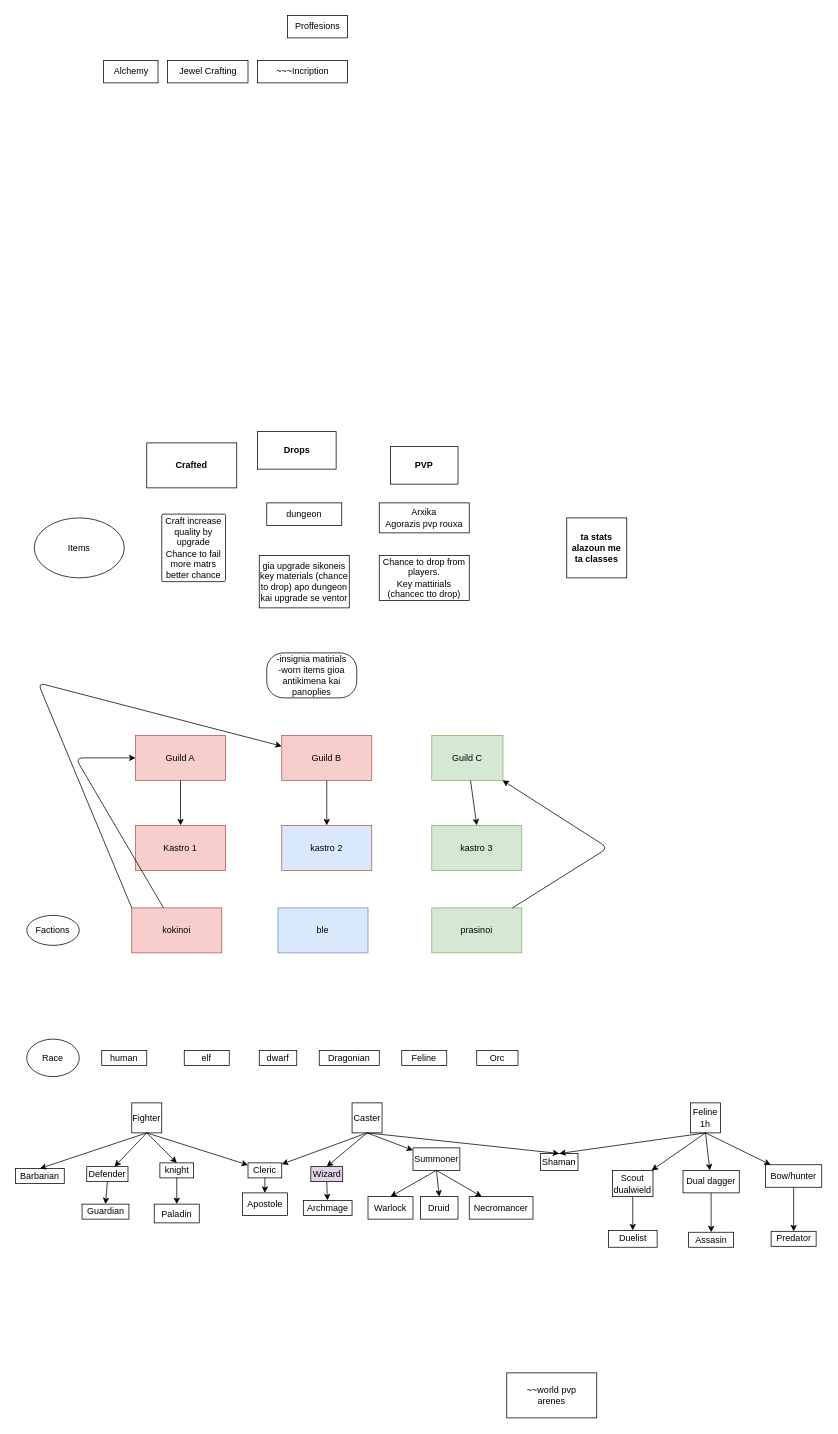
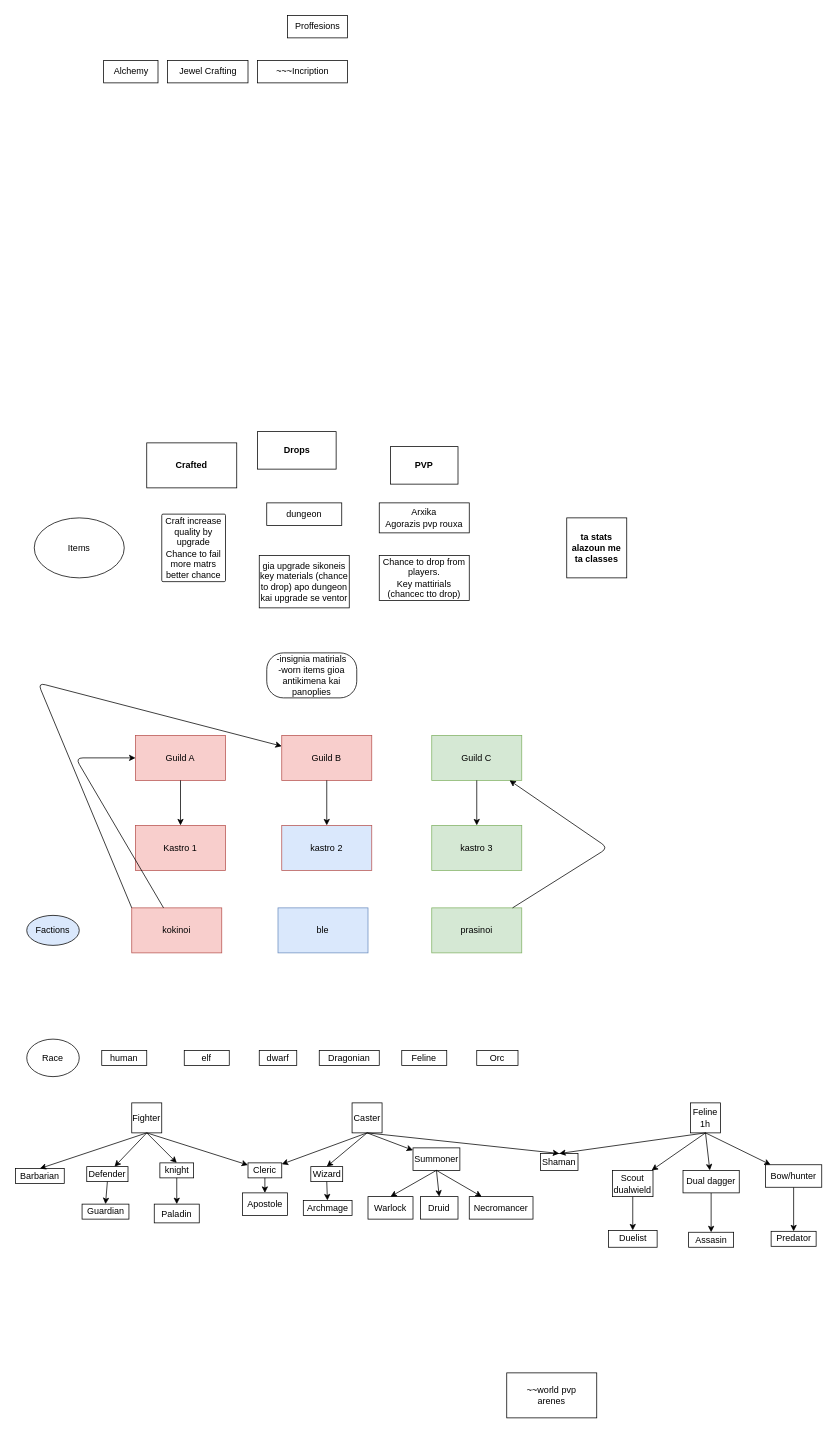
node "Guild C": size 71x45 -> 90x45
node "Factions": fillcolor #ffffff -> #dae8fc
node "Wizard": fillcolor #e1d5e7 -> #ffffff
